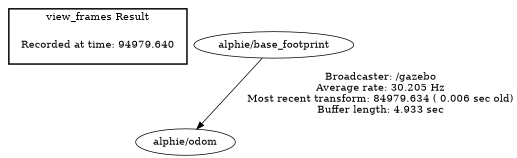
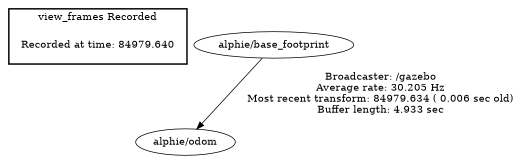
cluster "view_frames Result": label "view_frames Result" -> "view_frames Recorded"
node "Recorded at time: 94979.640": label "Recorded at time: 94979.640" -> "Recorded at time: 84979.640"
